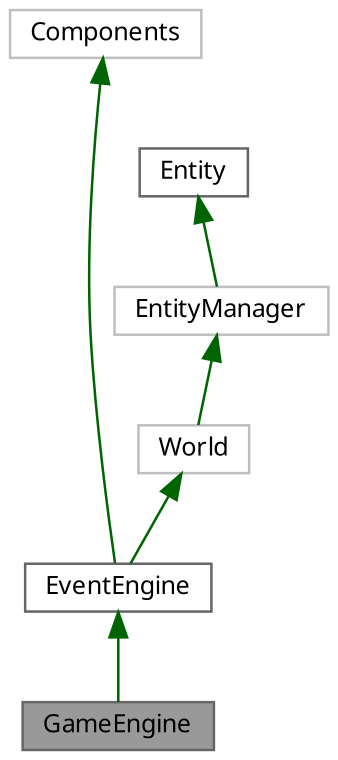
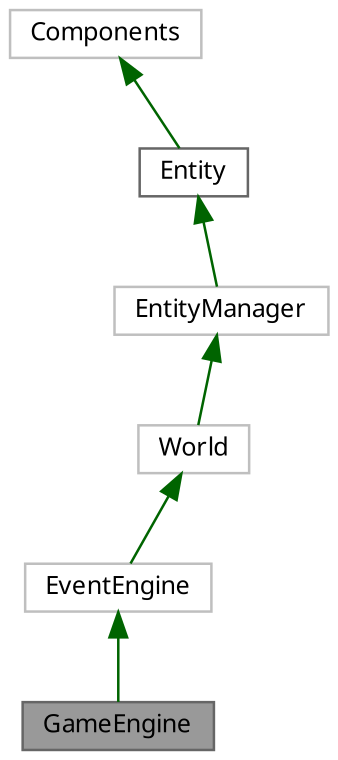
edge "EventEngine" -> "Components": now "Entity" -> "Components"
node "EventEngine": color gray40 -> grey75
